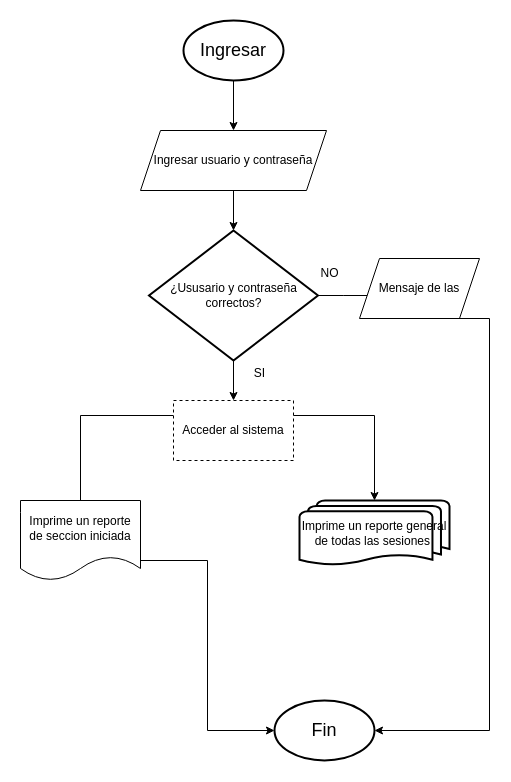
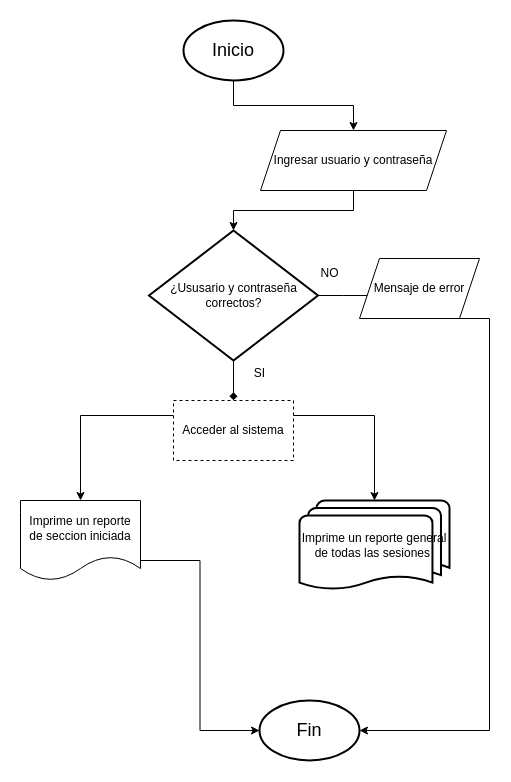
node "Ingresar": label "Ingresar" -> "Inicio"
node "Ingresar usuario y contraseña": moved (234, 161) -> (354, 161)
node "Mensaje de las": label "Mensaje de las" -> "Mensaje de error"
edge "¿Ususario y contraseña correctos?" -> "Acceder al sistema": arrowhead classic -> diamond
edge "Acceder al sistema" -- "Imprime un reporte de seccion iniciada": arrowhead none -> classic
node "Imprime un reporte general de todas las sesiones": size 150x65 -> 150x90
node "Fin": moved (325, 731) -> (310, 731)
